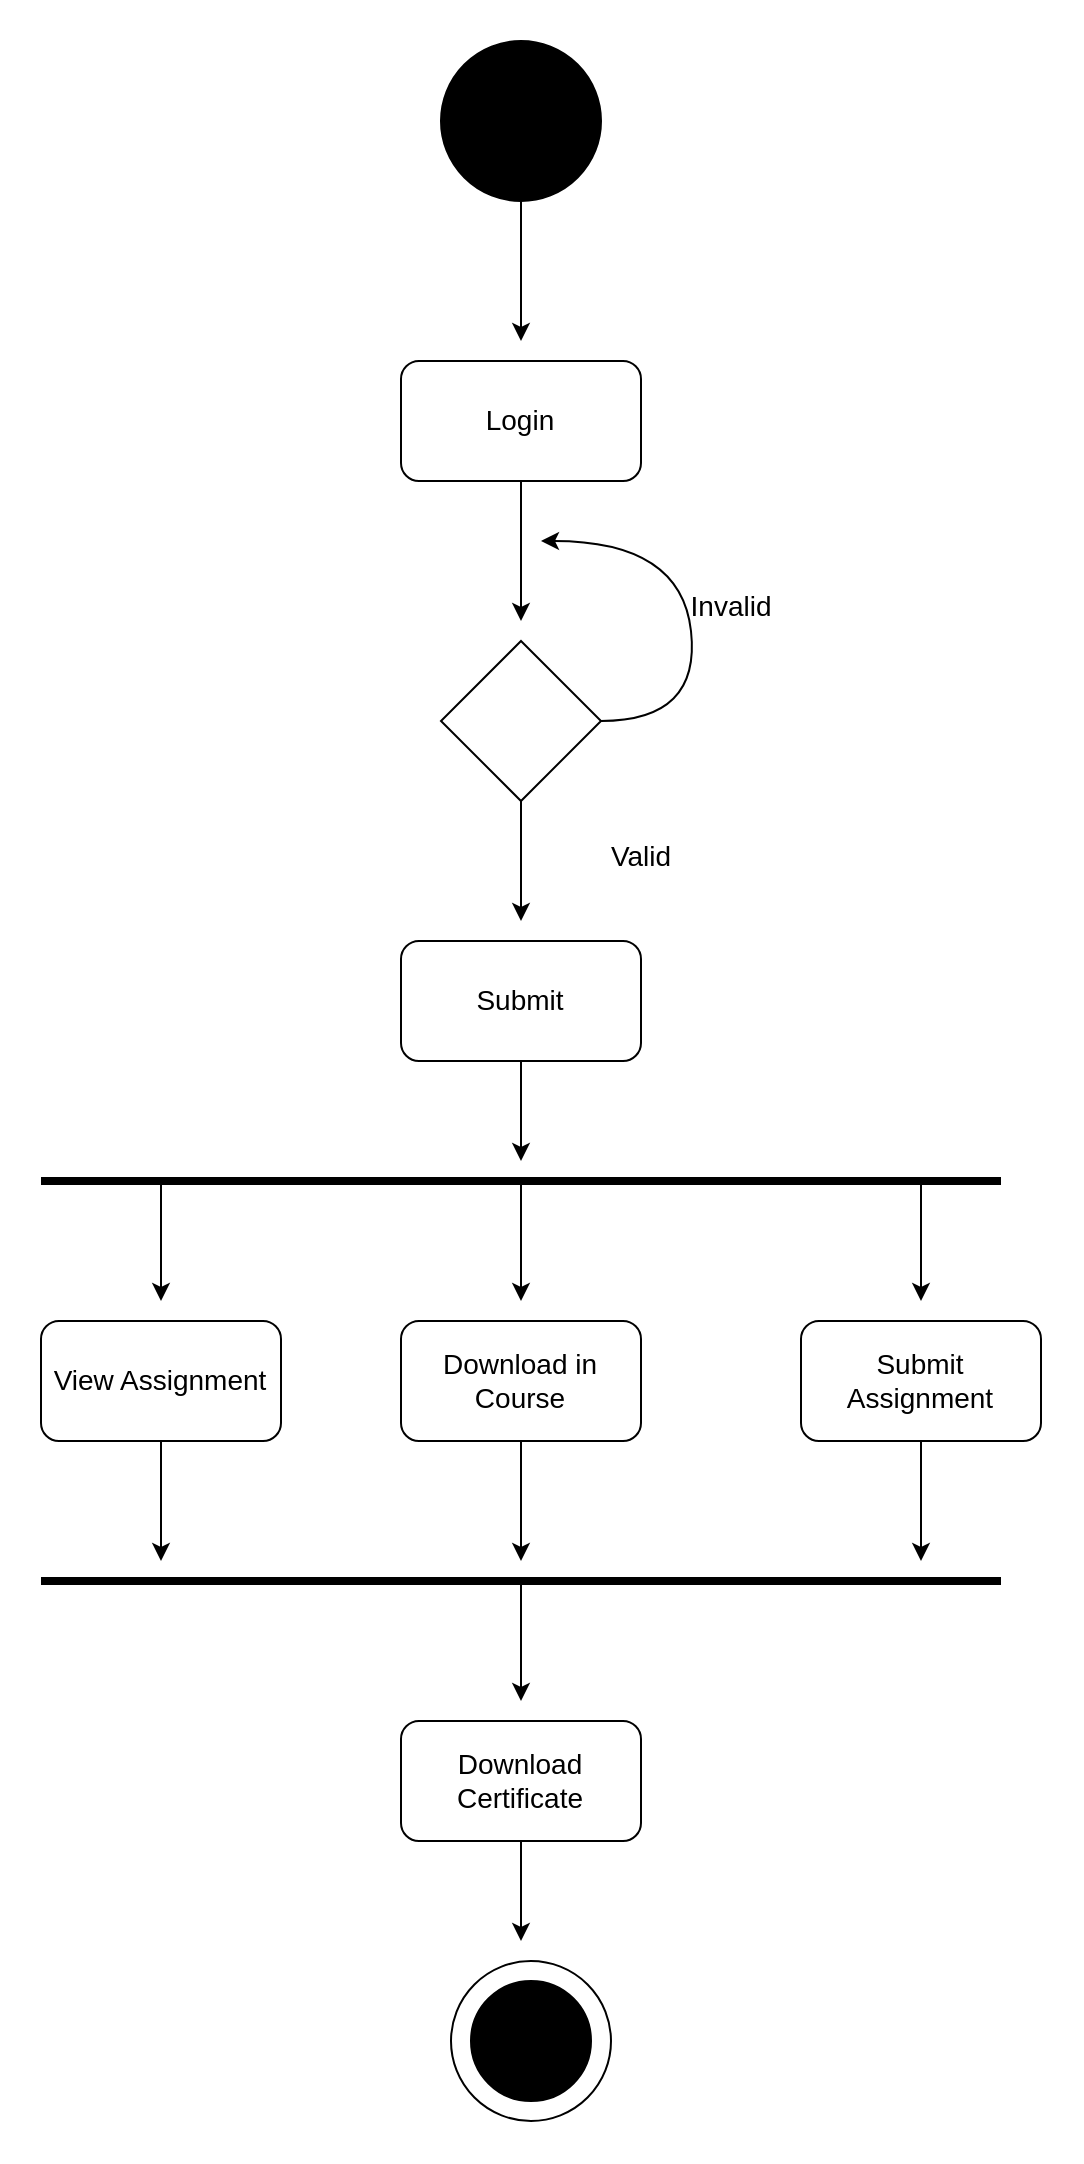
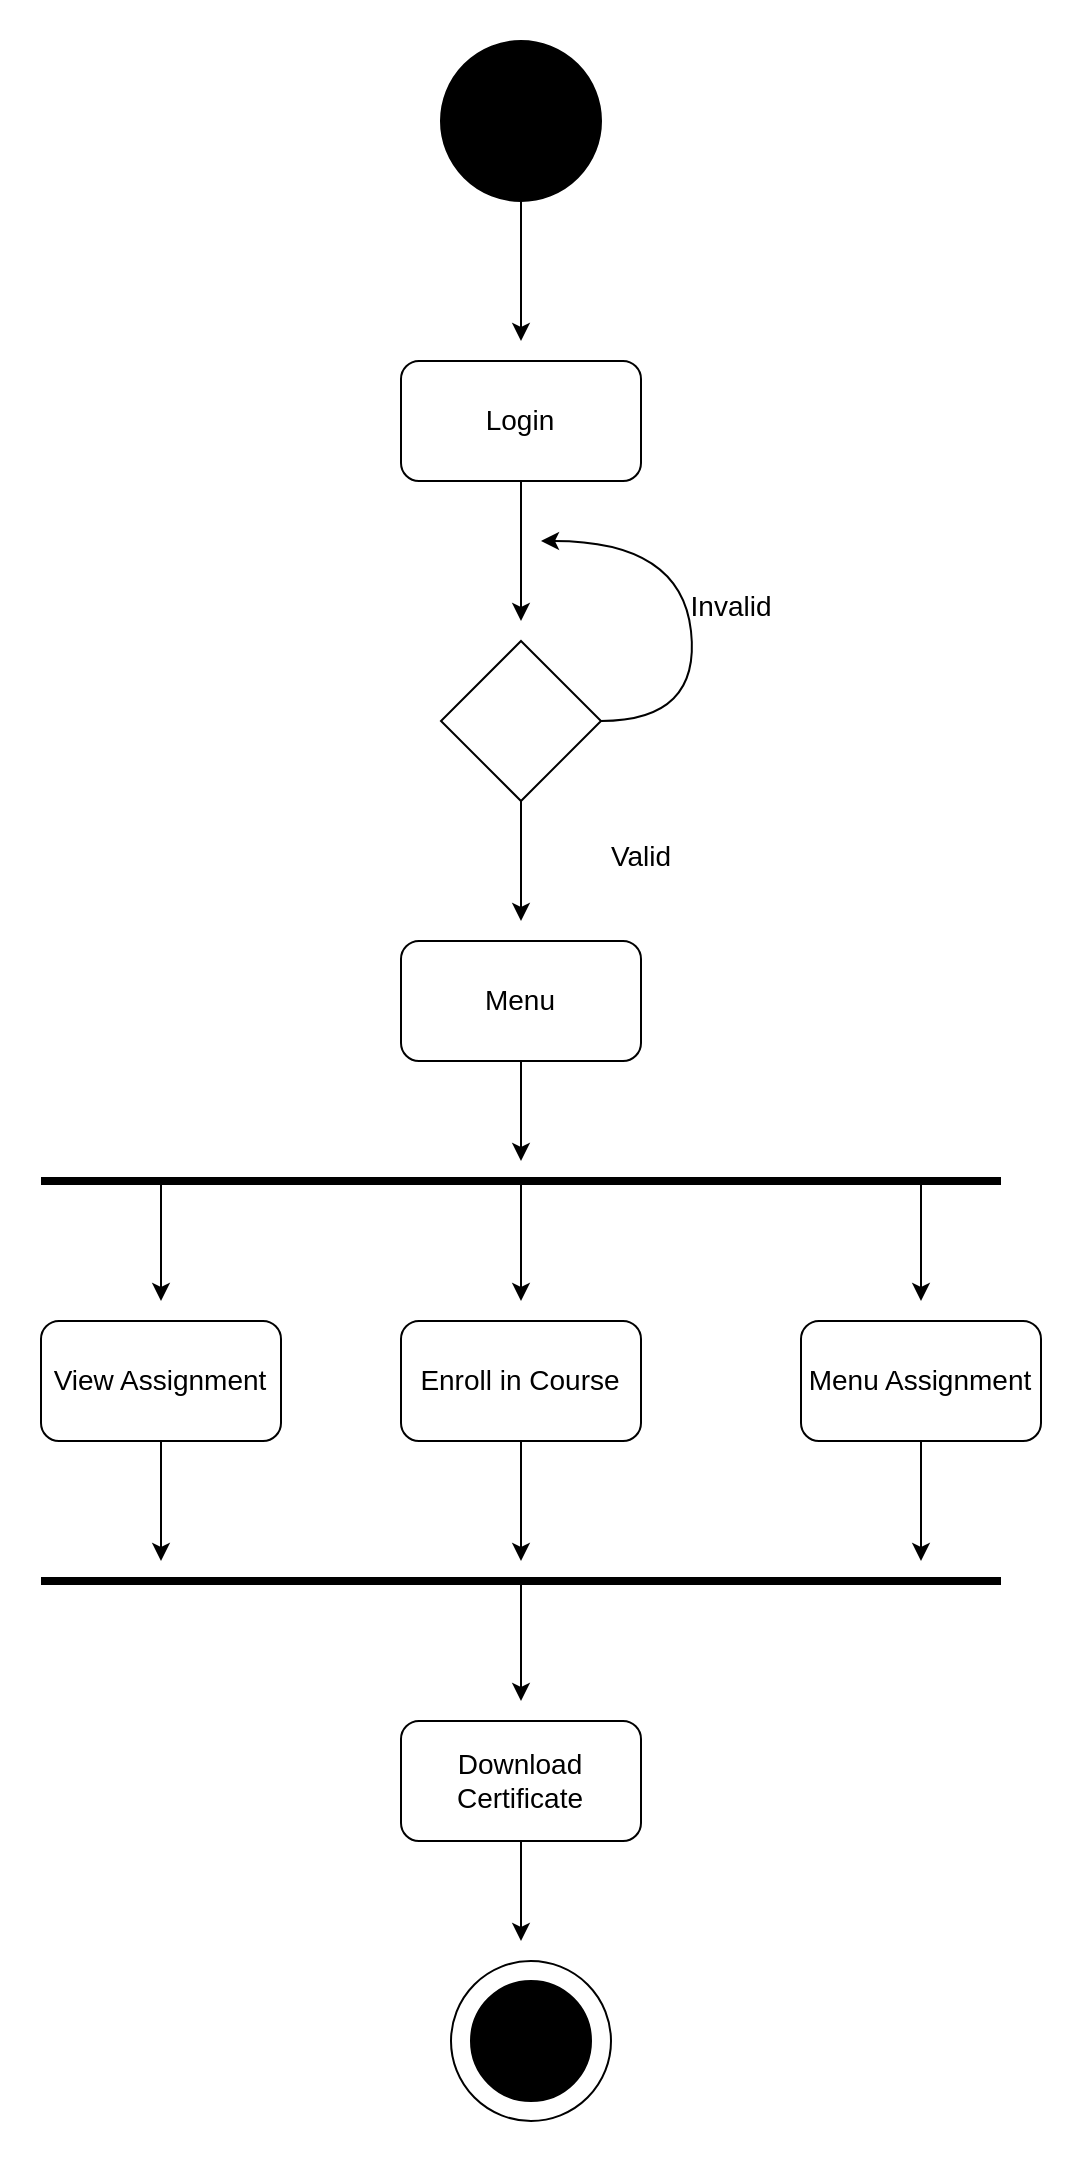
node "Submit": label "Submit" -> "Menu"
node "Download in Course": label "Download in Course" -> "Enroll in Course"
node "Submit Assignment": label "Submit Assignment" -> "Menu Assignment"
